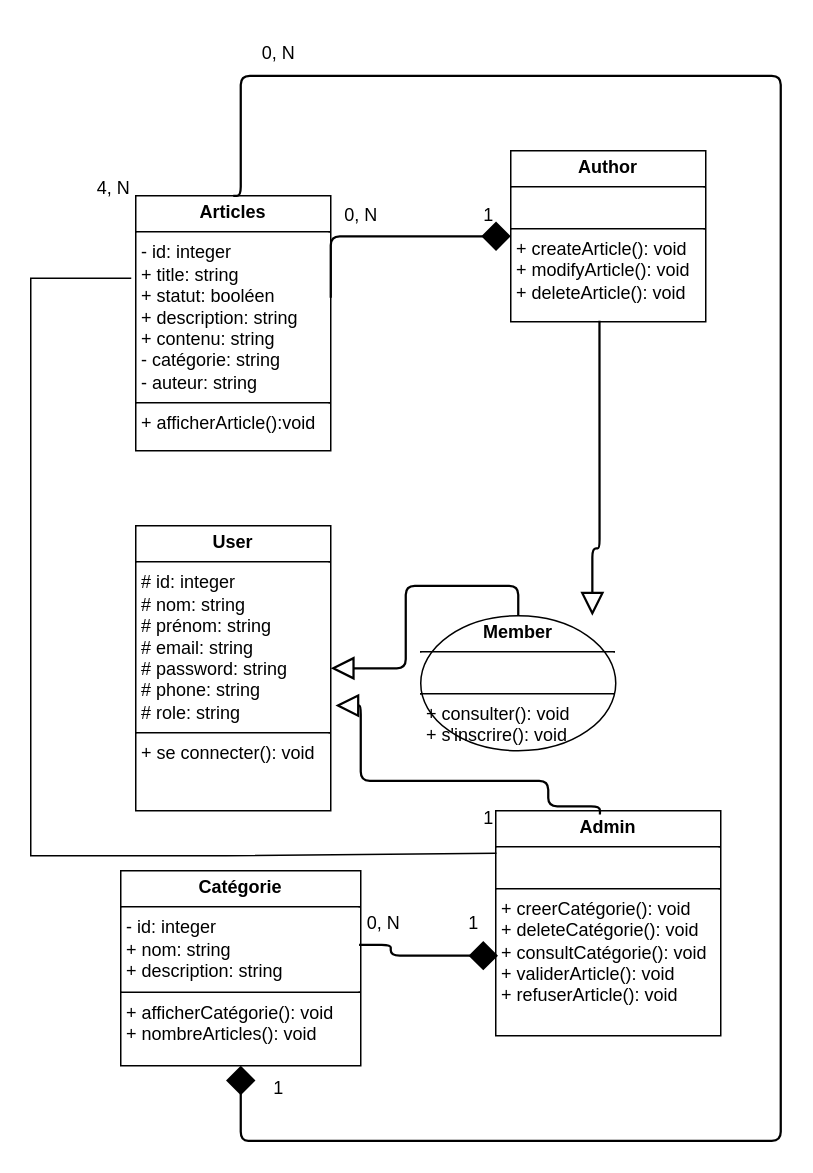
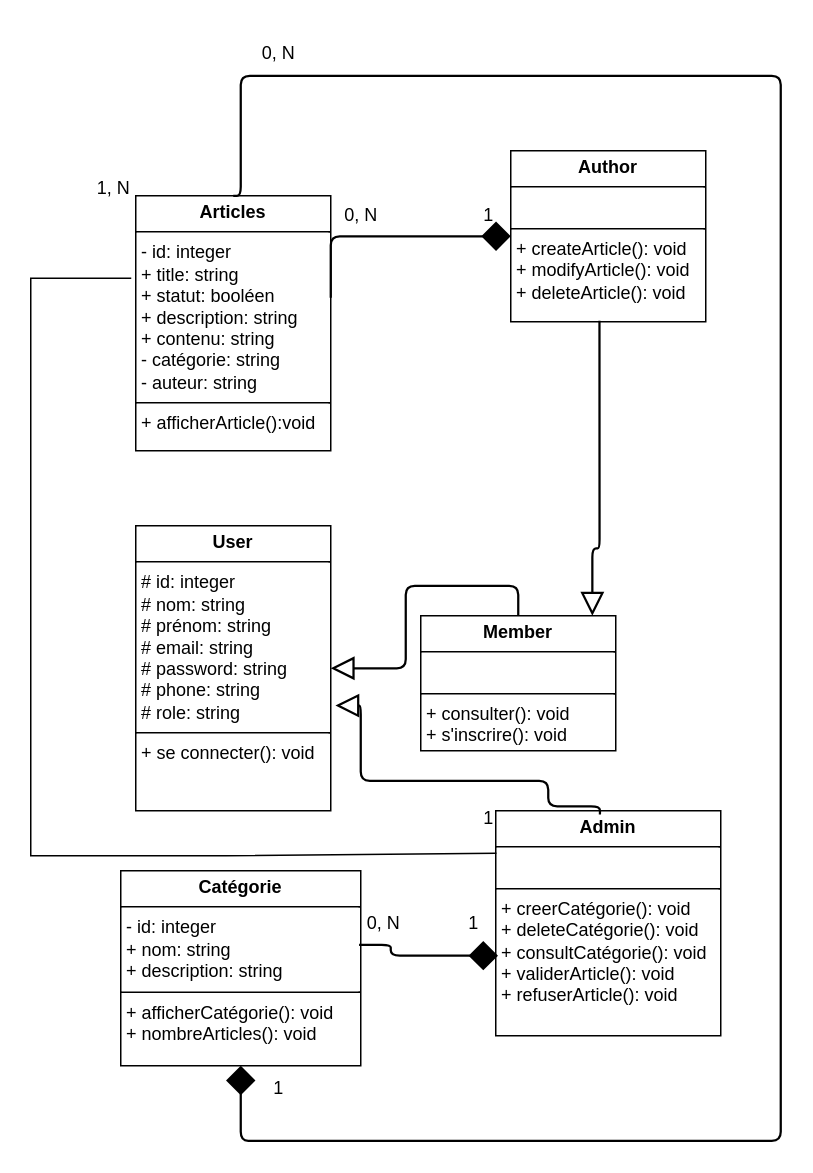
node "4, N": label "4, N" -> "1, N"
node "Member + consulter(): void + s'inscrire(): void": shape ellipse -> rectangle
